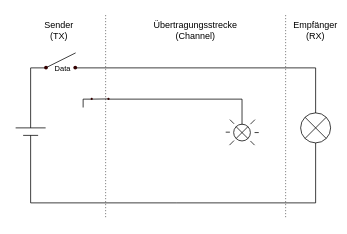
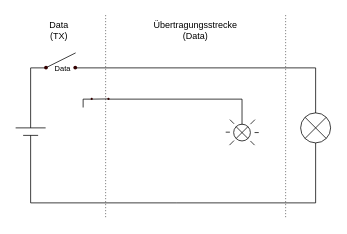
node "Sender (TX)": label "Sender (TX)" -> "Data (TX)"
node "Übertragungsstrecke (Channel)": label "Übertragungsstrecke (Channel)" -> "Übertragungsstrecke (Data)"
node "Empfänger (RX)": removed
